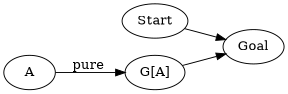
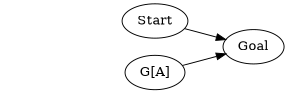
node "A": removed
